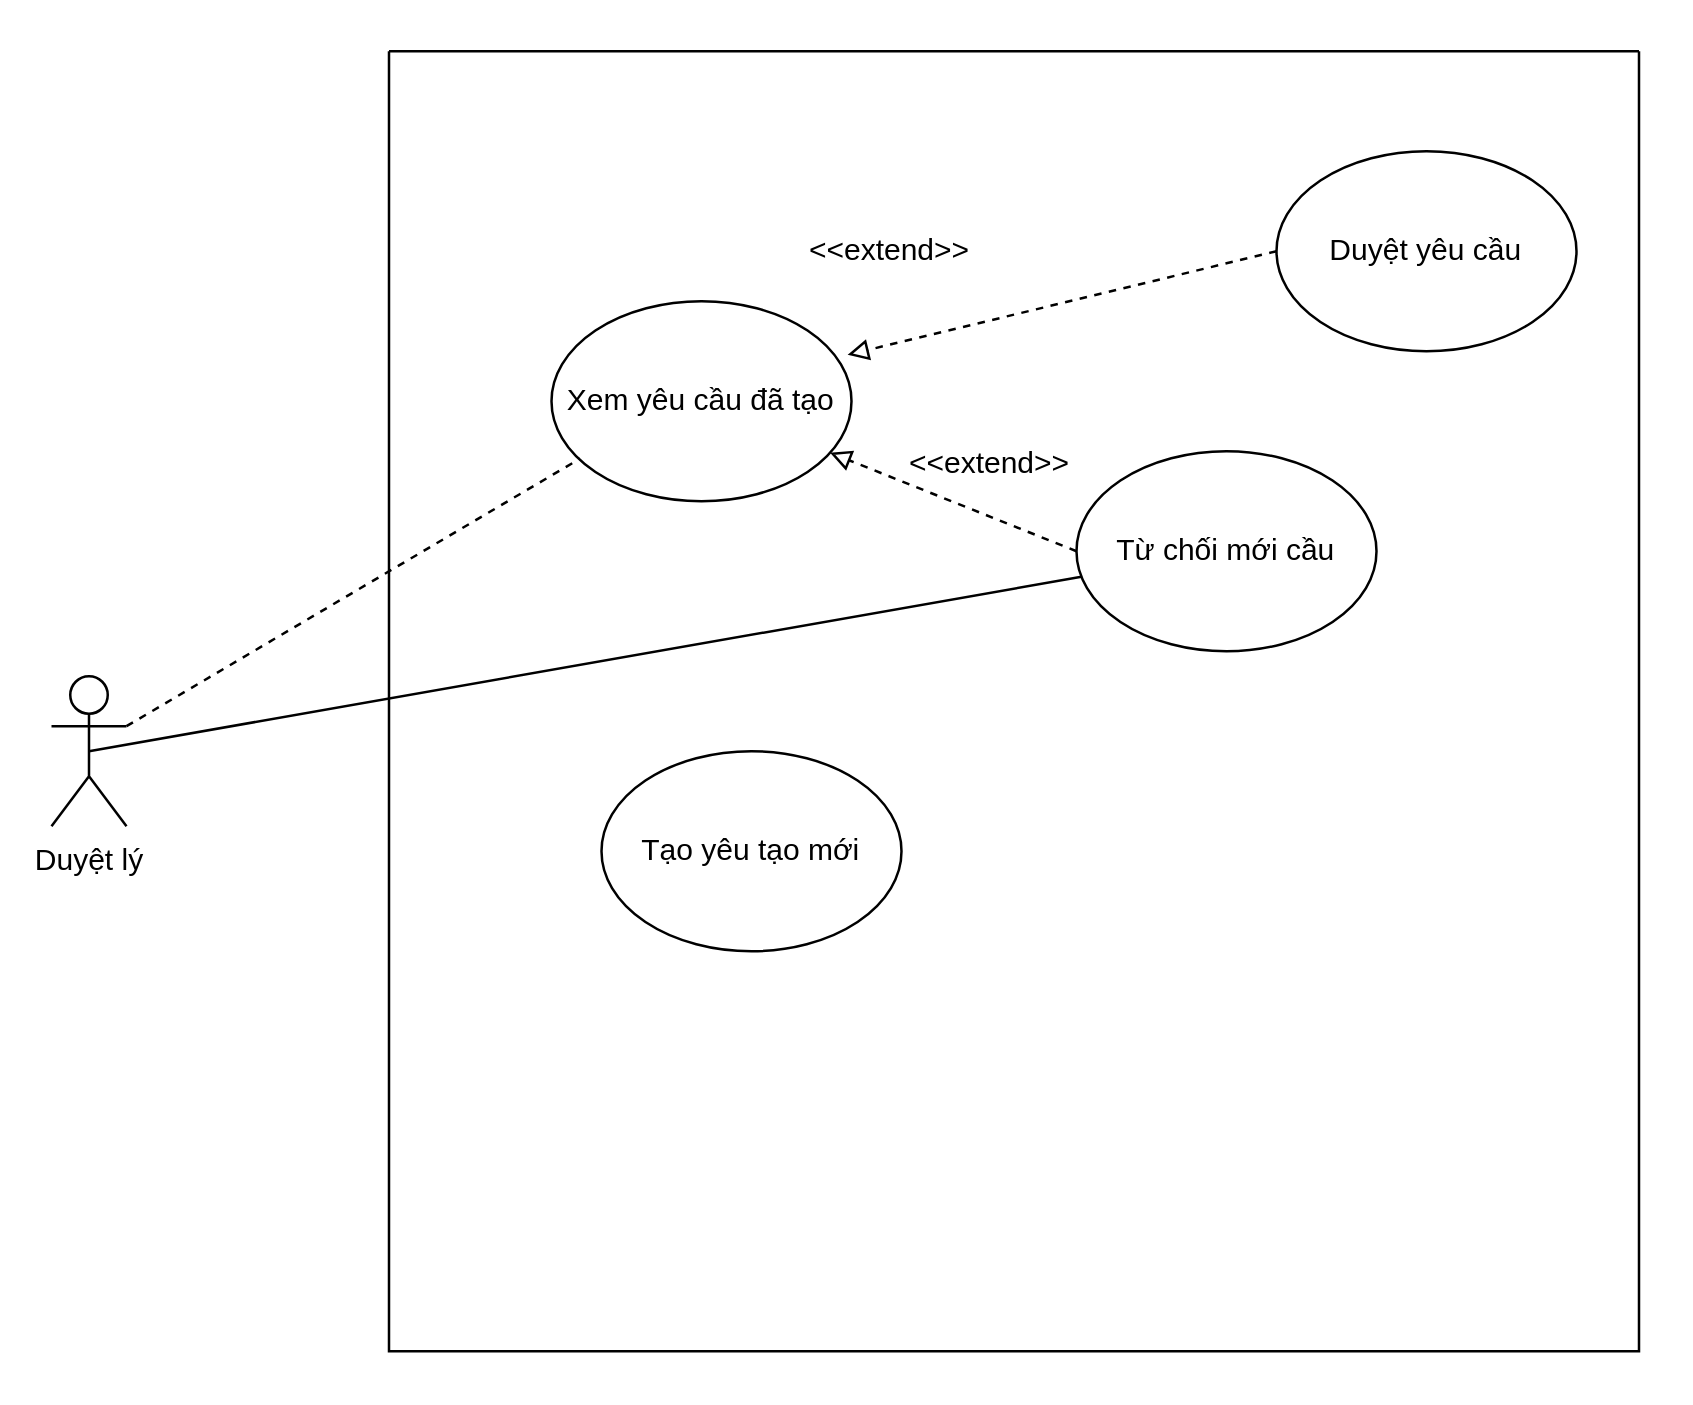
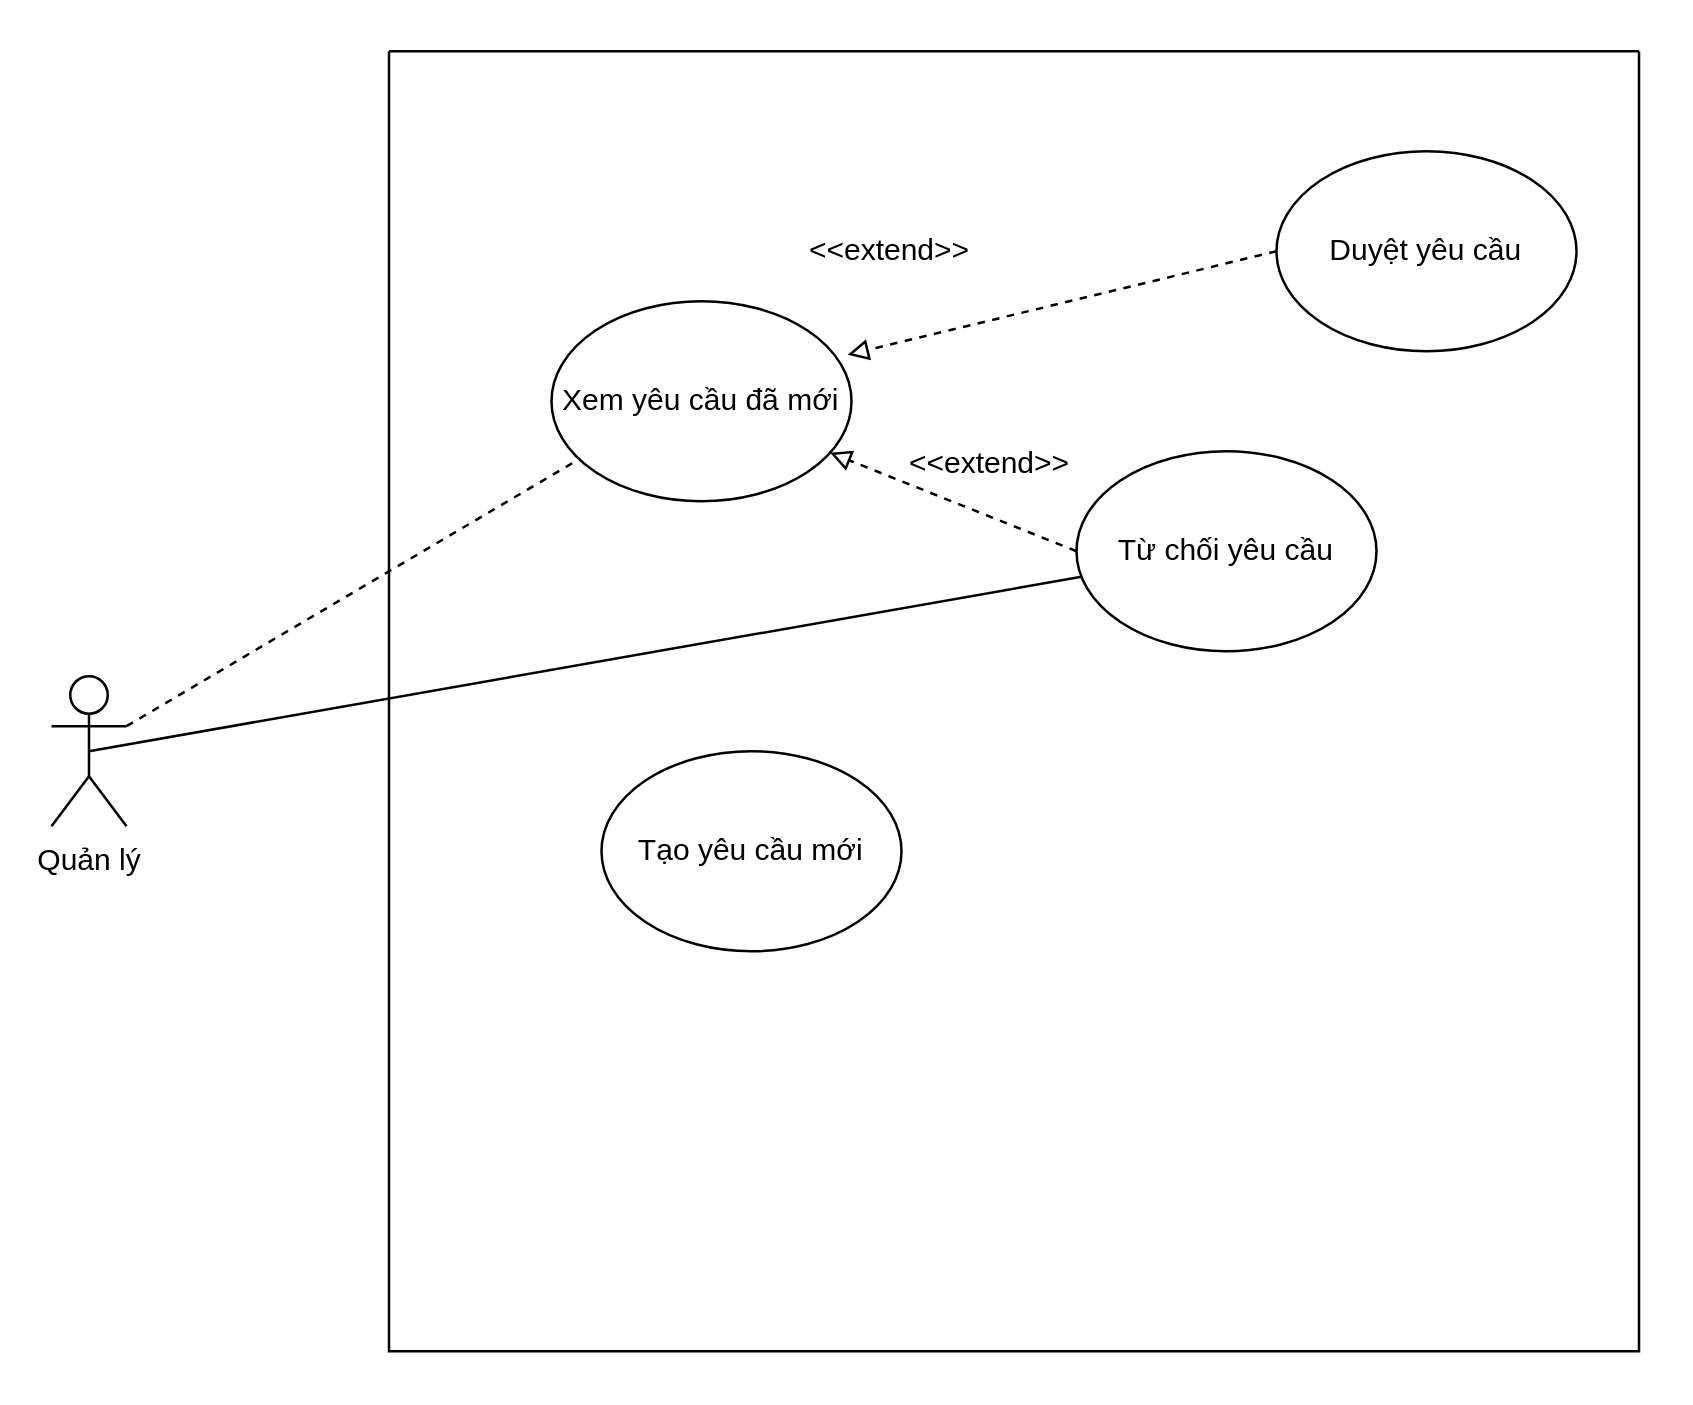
node "Xem yêu cầu đã tạo": label "Xem yêu cầu đã tạo" -> "Xem yêu cầu đã mới"
node "Từ chối mới cầu": label "Từ chối mới cầu" -> "Từ chối yêu cầu"
node "Tạo yêu tạo mới": label "Tạo yêu tạo mới" -> "Tạo yêu cầu mới"
node "Duyệt lý": label "Duyệt lý" -> "Quản lý"
